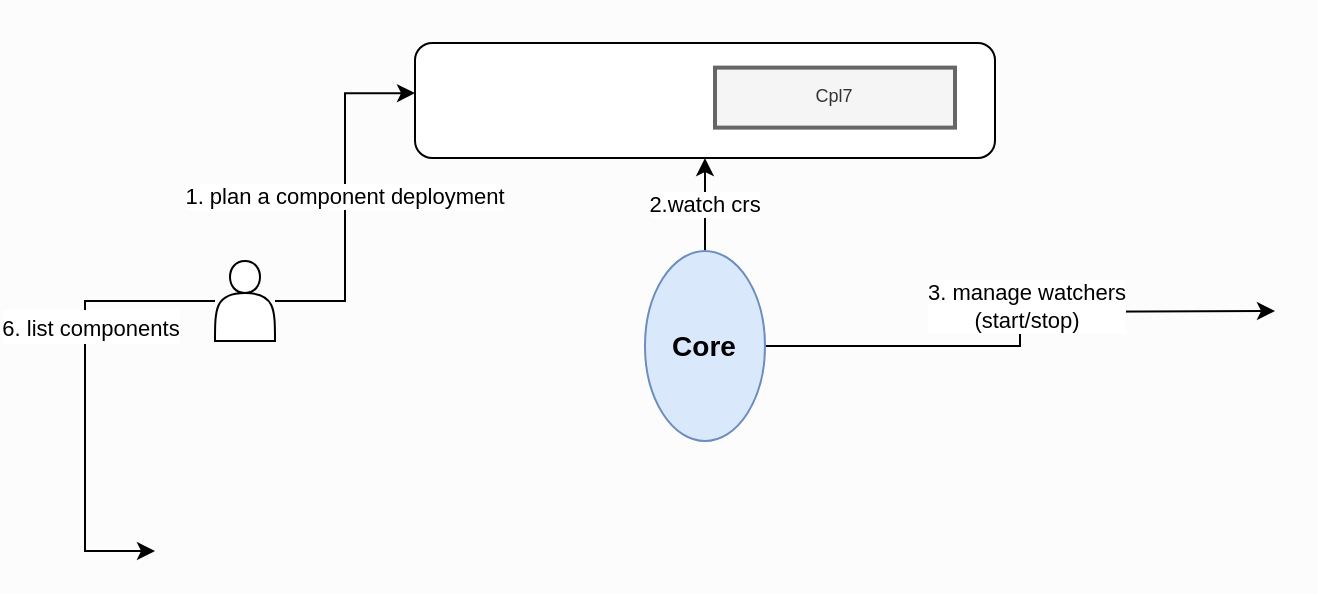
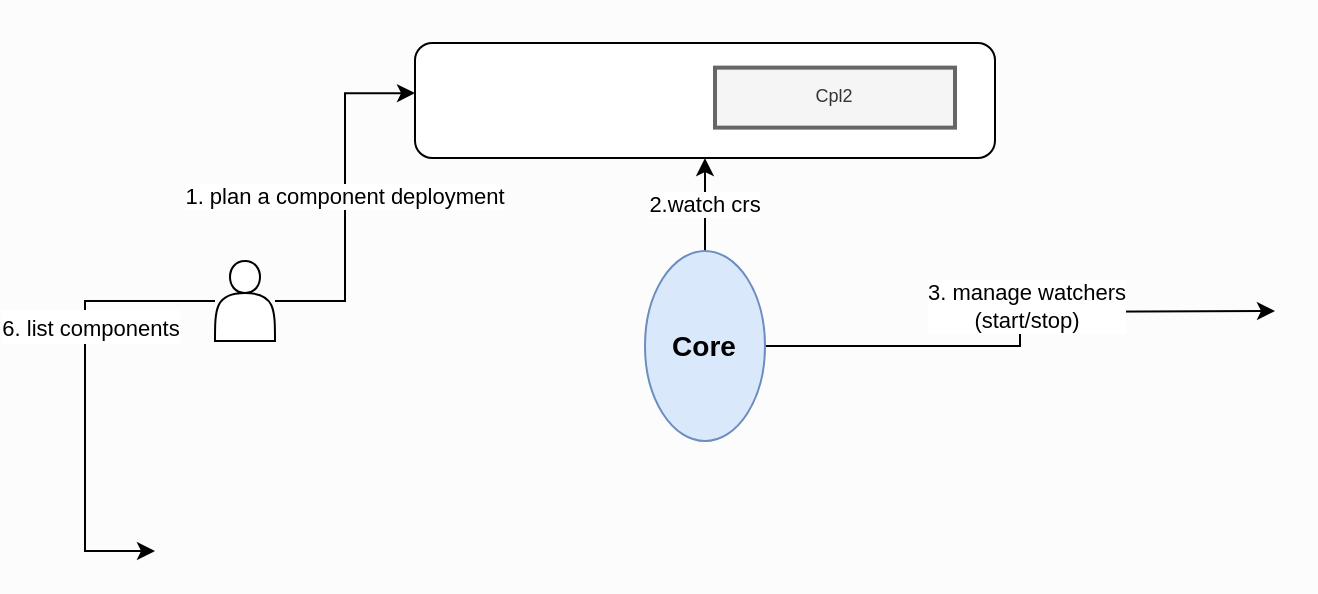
node "Cpl7": label "Cpl7" -> "Cpl2"
